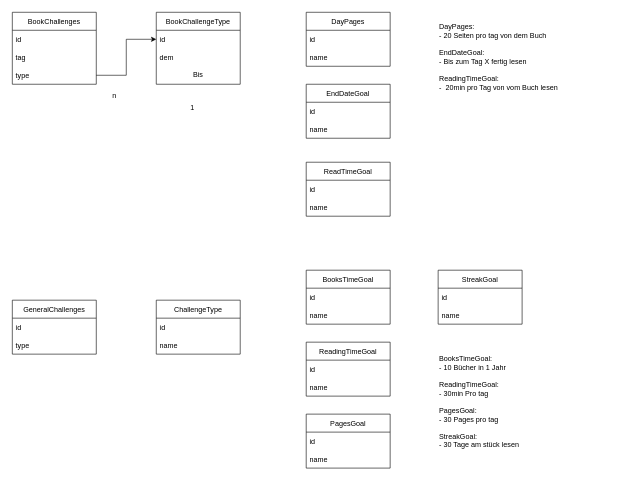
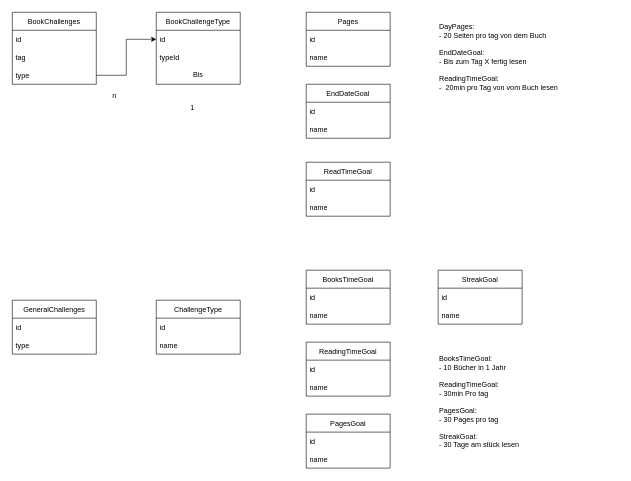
node "DayPages": label "DayPages" -> "Pages"
node "dem": label "dem" -> "typeId"
